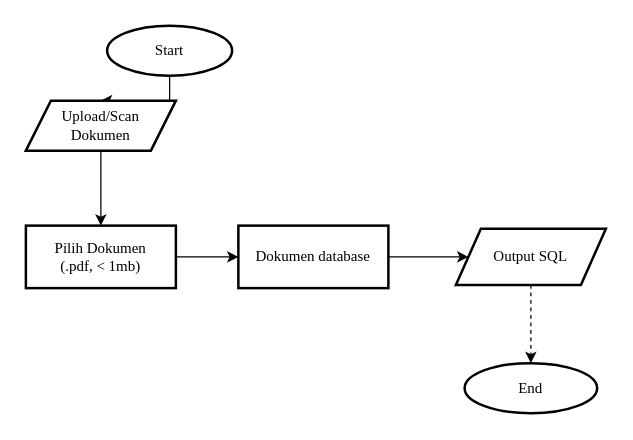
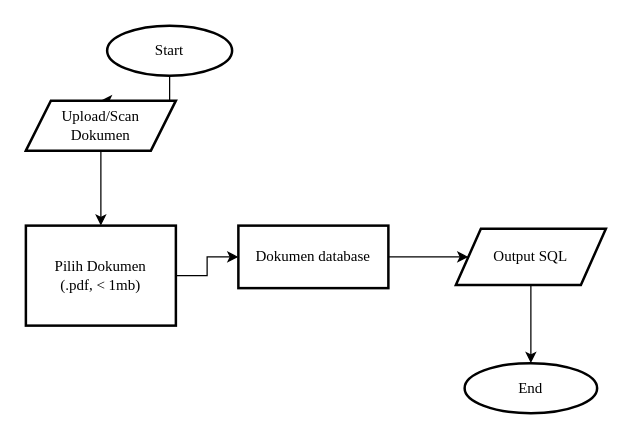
node "Pilih Dokumen (.pdf, < 1mb)": size 150x63 -> 150x100
edge "Output SQL" -> "End": style dashed -> solid
